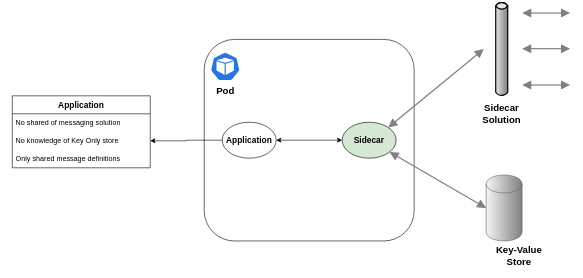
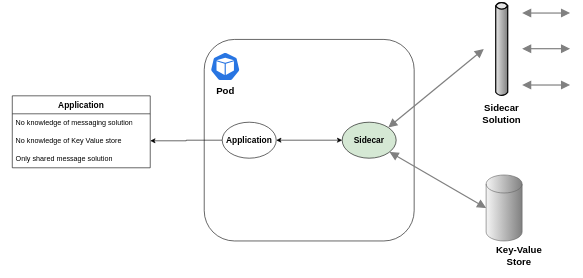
node "No shared of messaging solution": label "No shared of messaging solution" -> "No knowledge of messaging solution"
node "No knowledge of Key Only store": label "No knowledge of Key Only store" -> "No knowledge of Key Value store"
node "Only shared message definitions": label "Only shared message definitions" -> "Only shared message solution"
